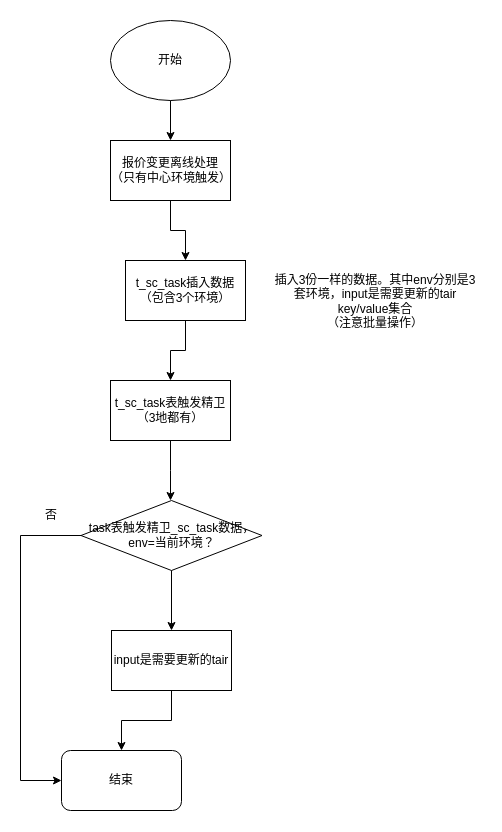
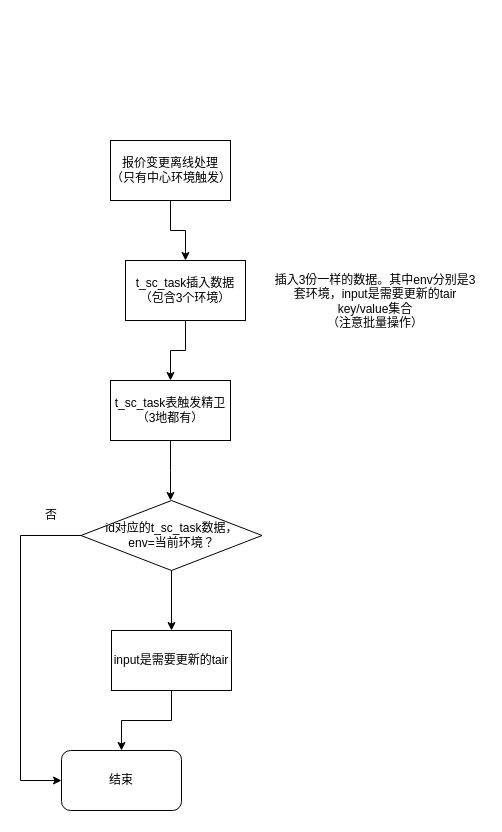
node "开始": removed
edge "开始" -> "报价变更离线处理 （只有中心环境触发）": removed
node "task表触发精卫_sc_task数据， env=当前环境？": label "task表触发精卫_sc_task数据， env=当前环境？" -> "id对应的t_sc_task数据， env=当前环境？"
